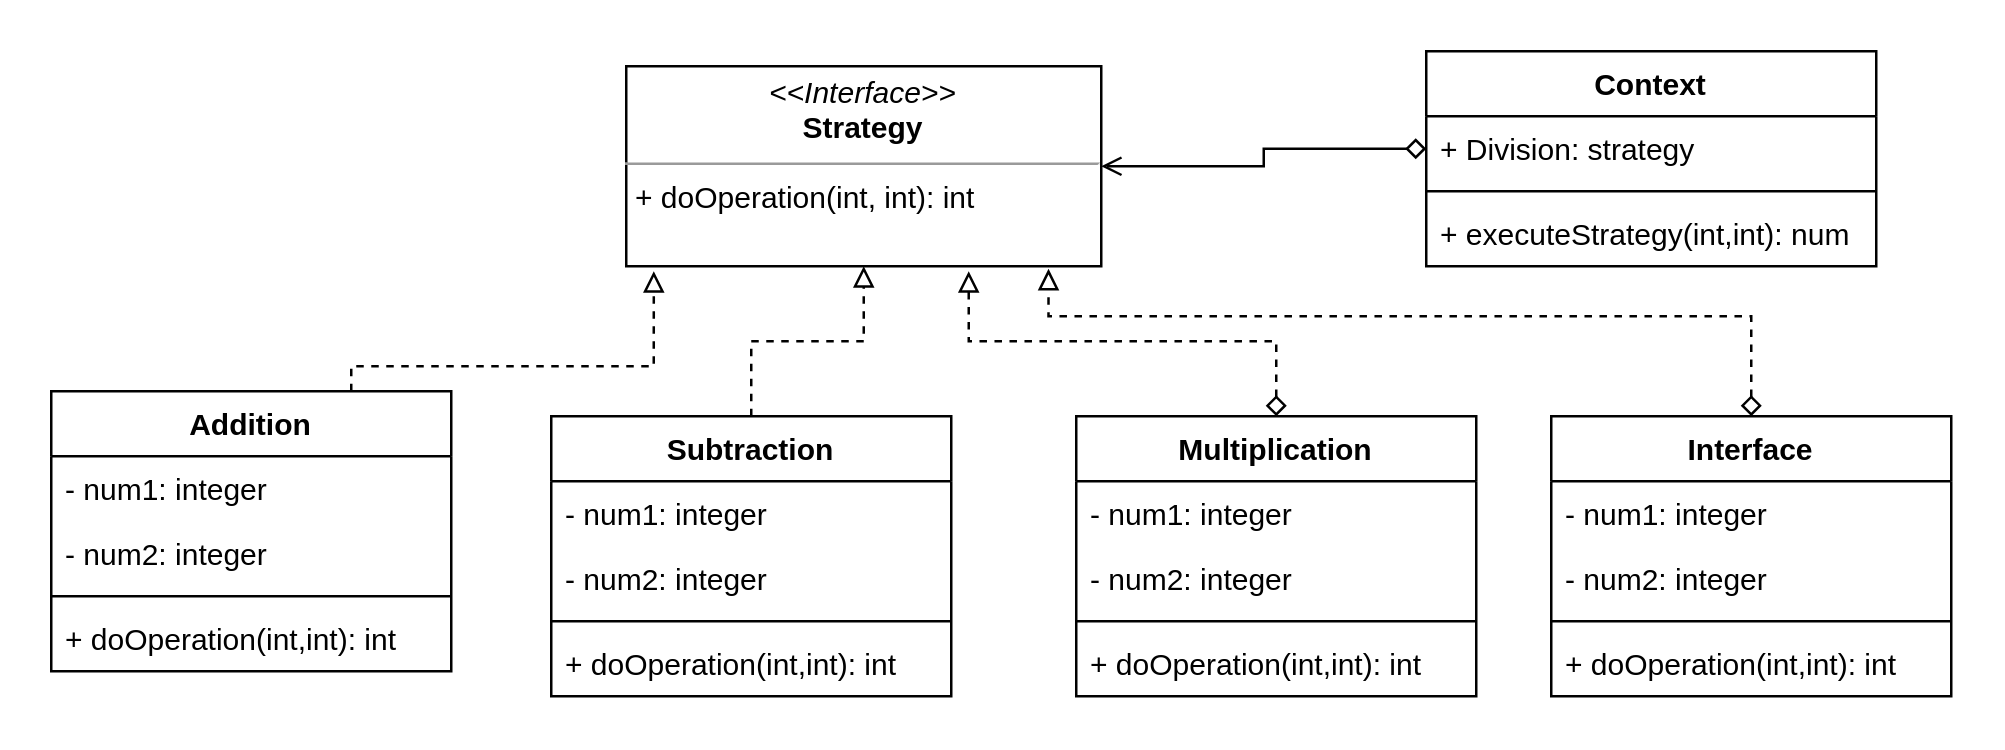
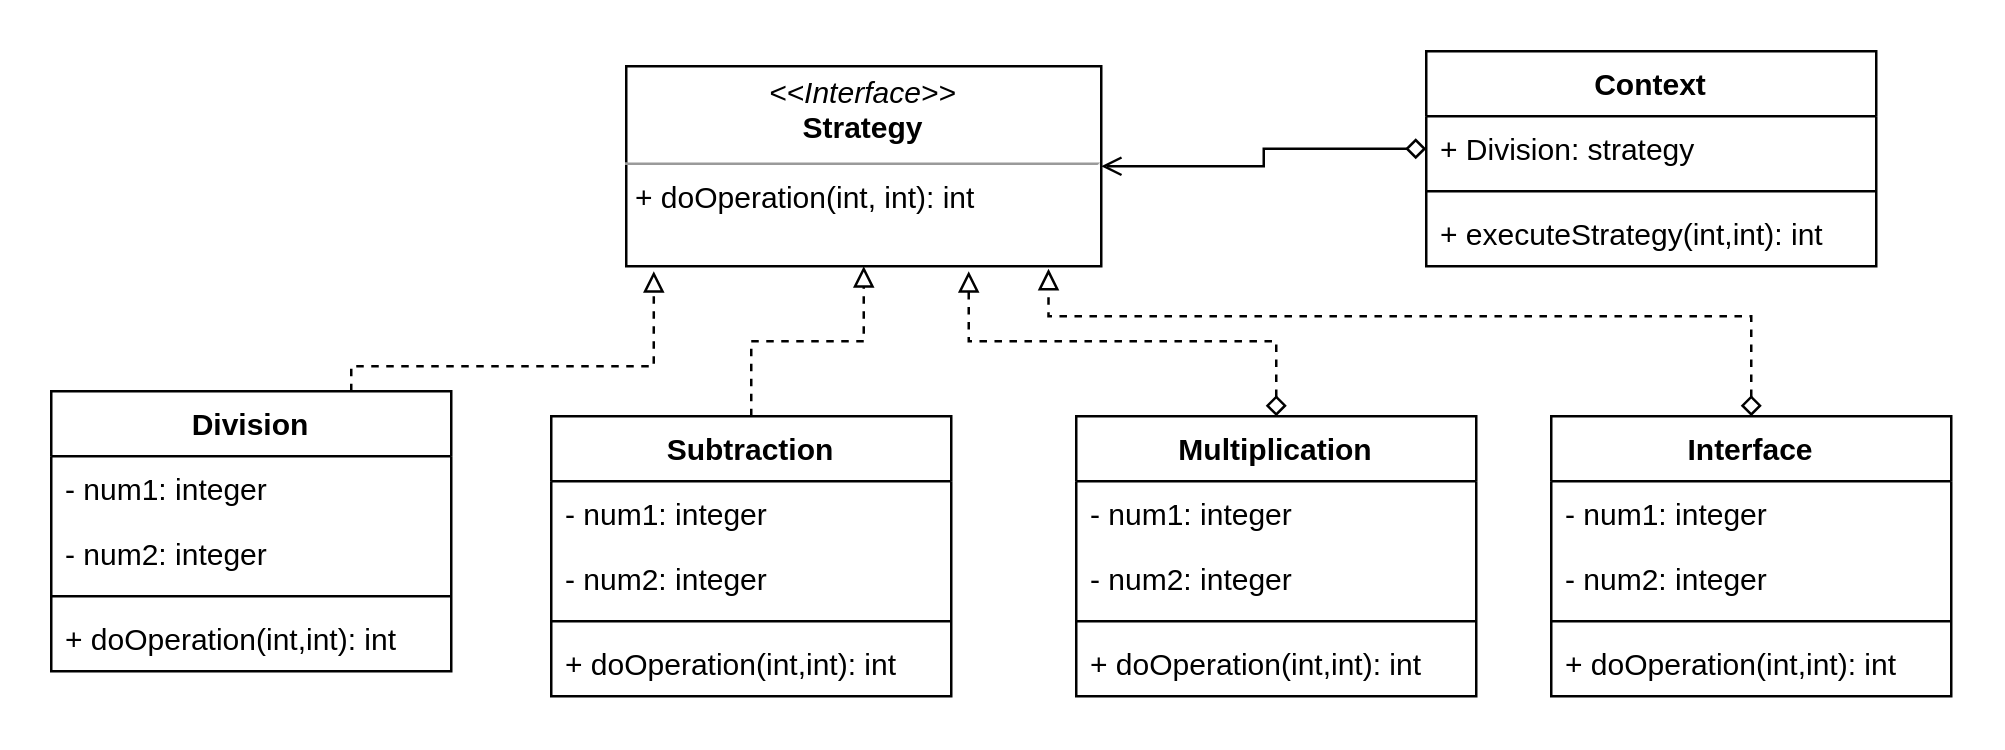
node "+ executeStrategy(int,int): num": label "+ executeStrategy(int,int): num" -> "+ executeStrategy(int,int): int"
node "Addition": label "Addition" -> "Division"
